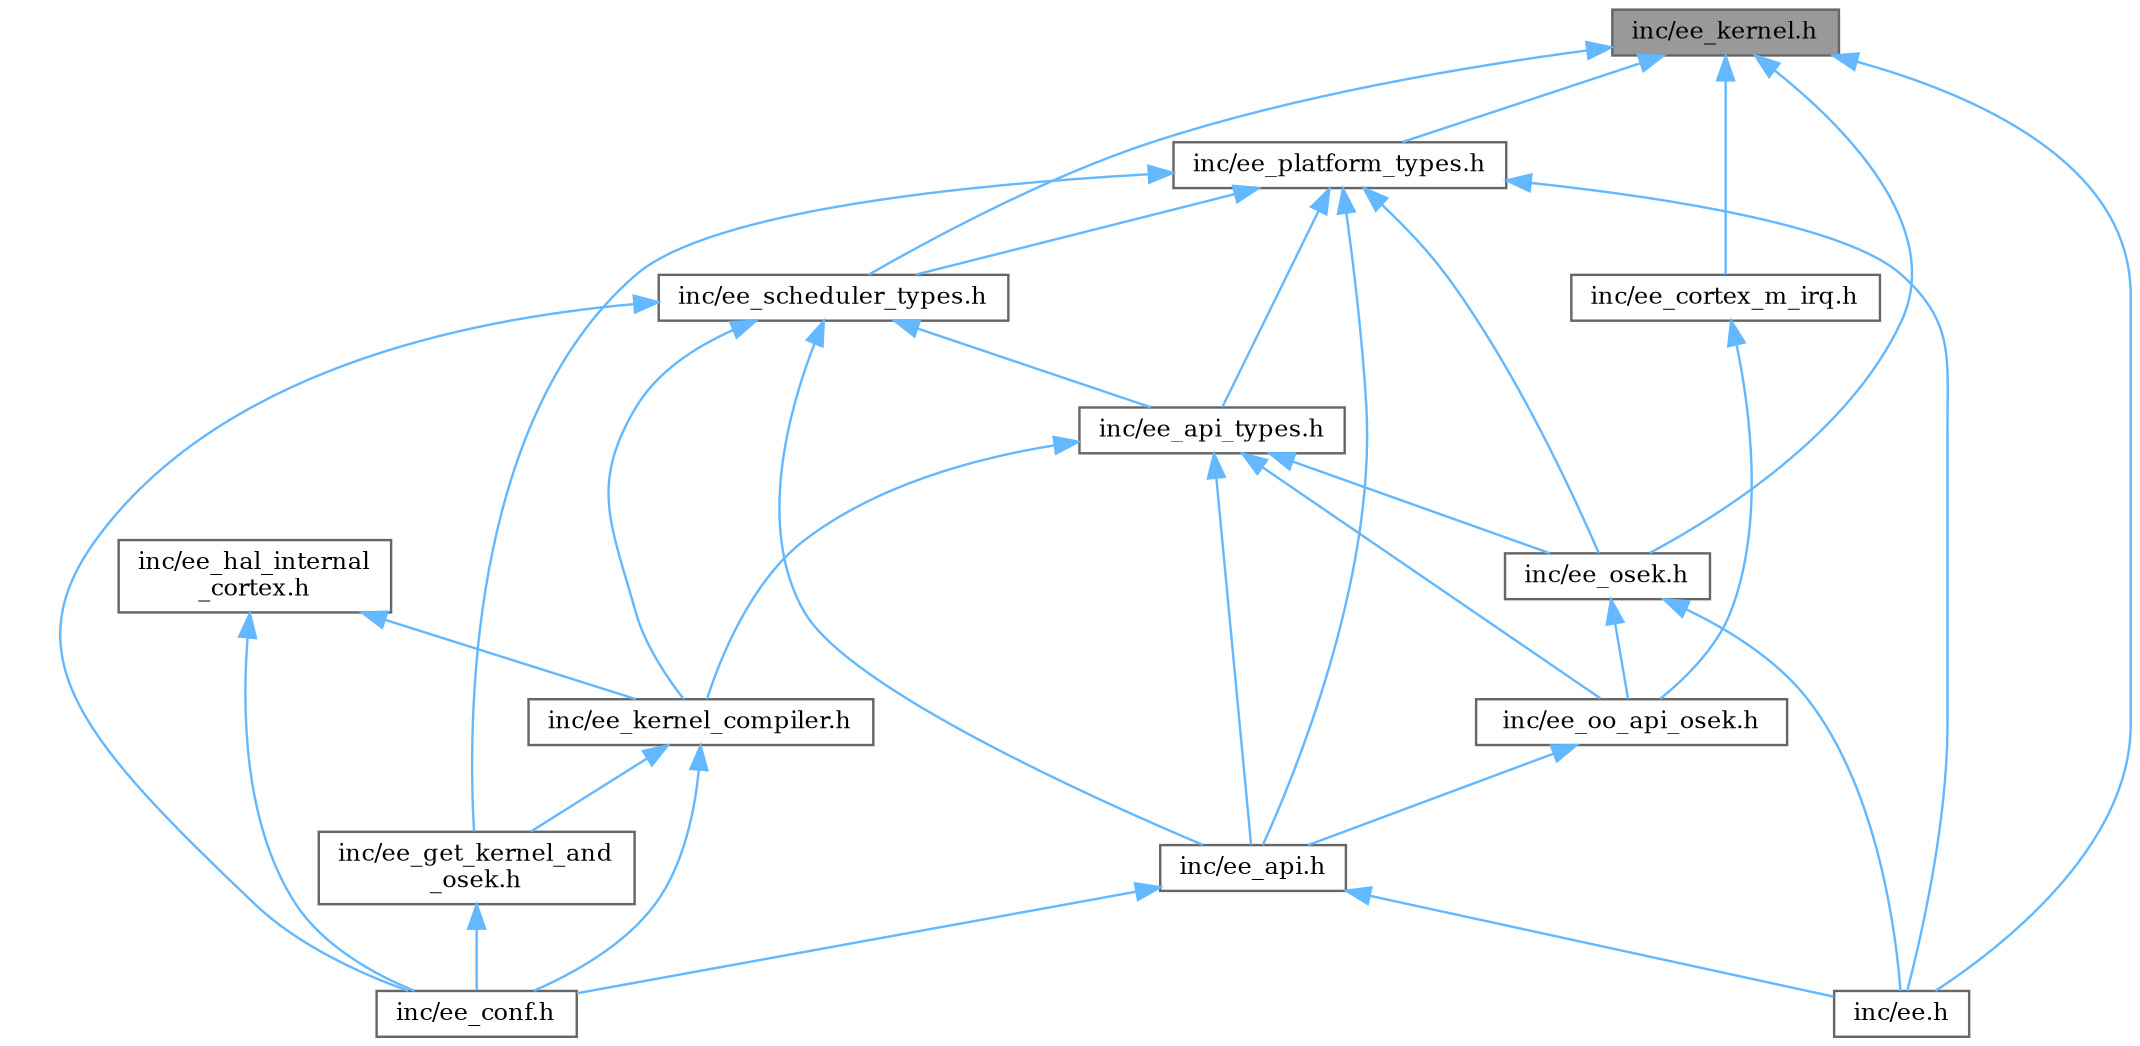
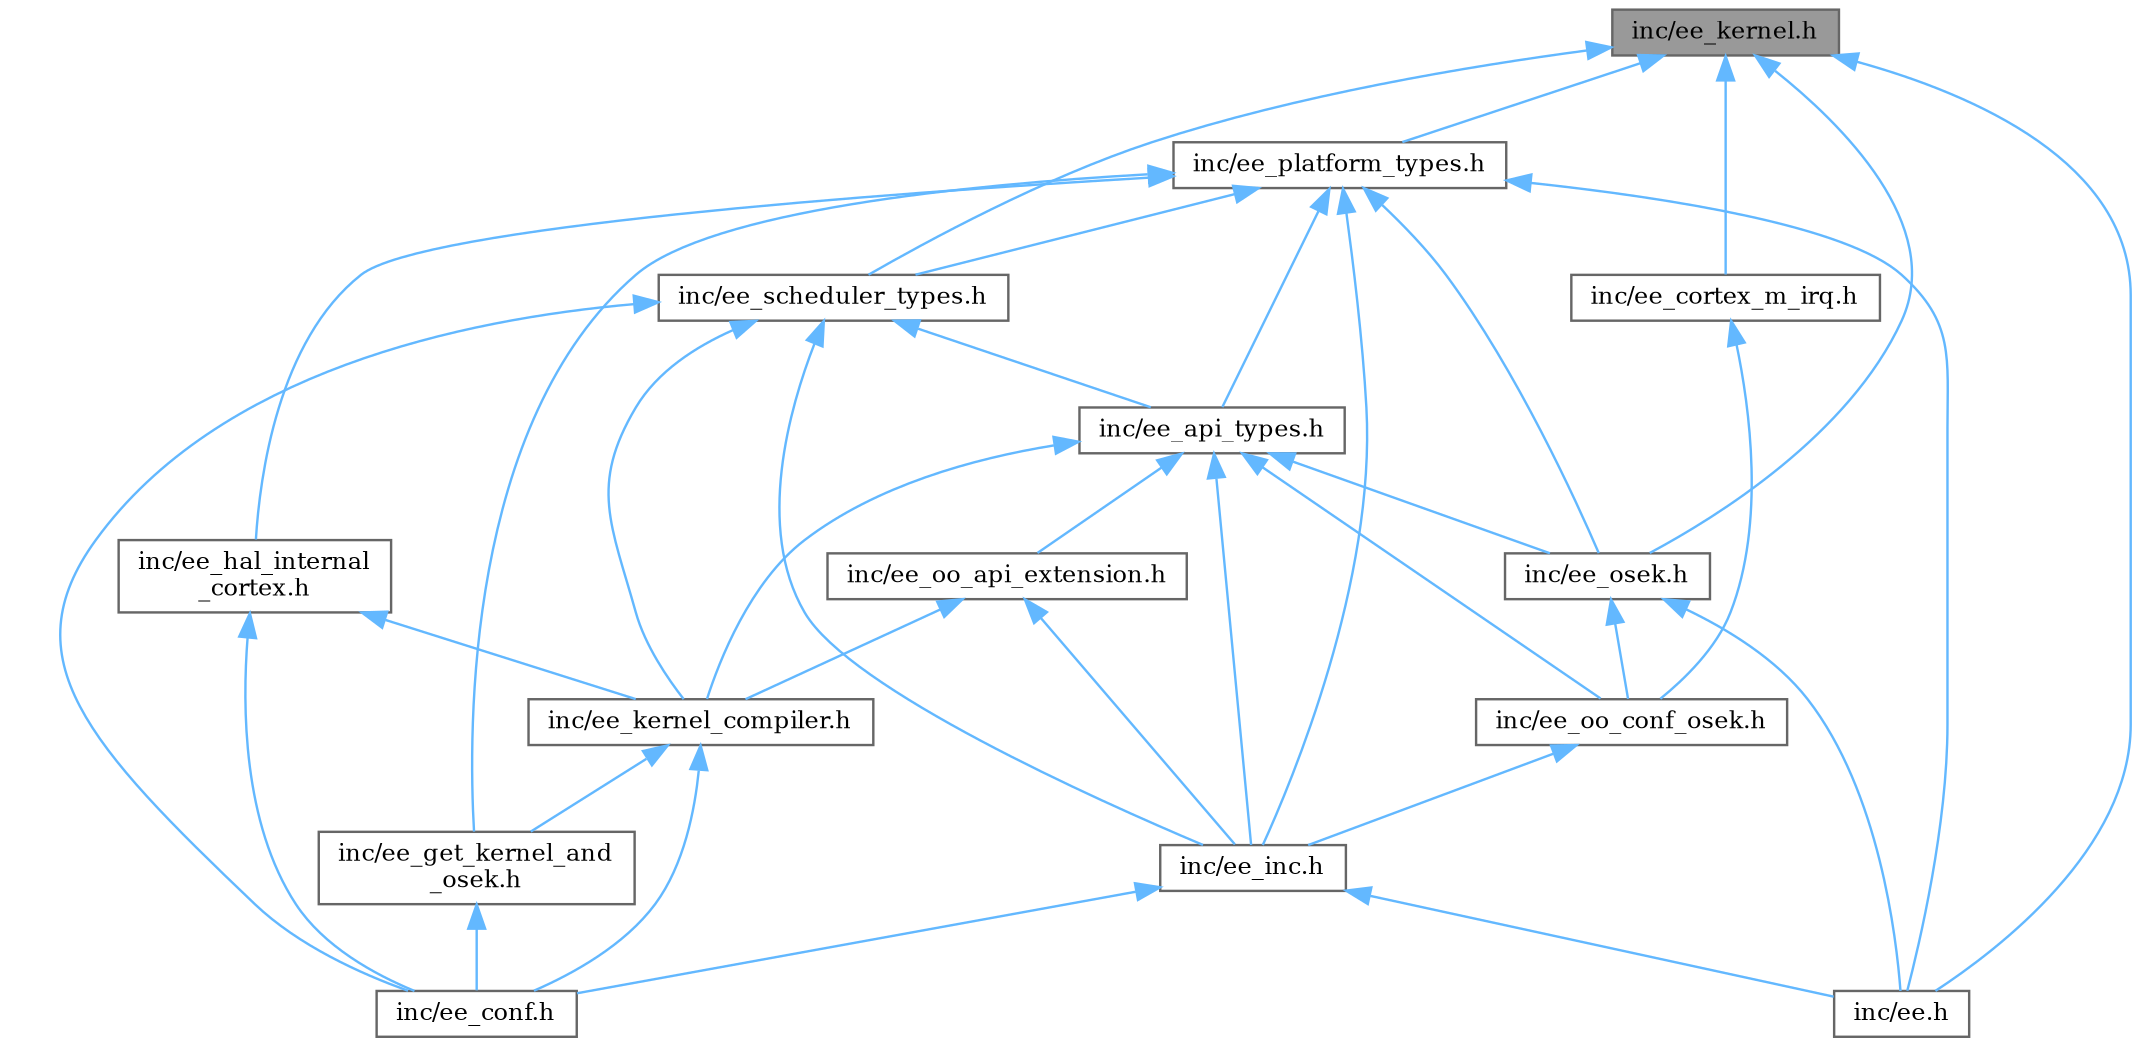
edge "inc/ee_hal_internal _cortex.h" -> "inc/ee_platform_types.h": added
node "inc/ee_oo_api_extension.h": added
node "inc/ee_oo_api_osek.h": label "inc/ee_oo_api_osek.h" -> "inc/ee_oo_conf_osek.h"
node "inc/ee_api.h": label "inc/ee_api.h" -> "inc/ee_inc.h"
